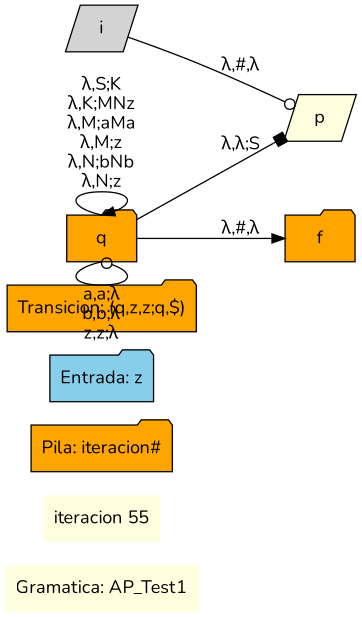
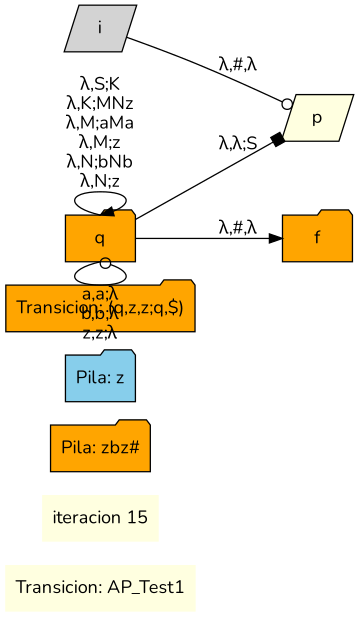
node "Entrada: z": label "Entrada: z" -> "Pila: z"
node "Pila: iteracion#": label "Pila: iteracion#" -> "Pila: zbz#"
node "iteracion 55": label "iteracion 55" -> "iteracion 15"
node "Gramatica: AP_Test1": label "Gramatica: AP_Test1" -> "Transicion: AP_Test1"
